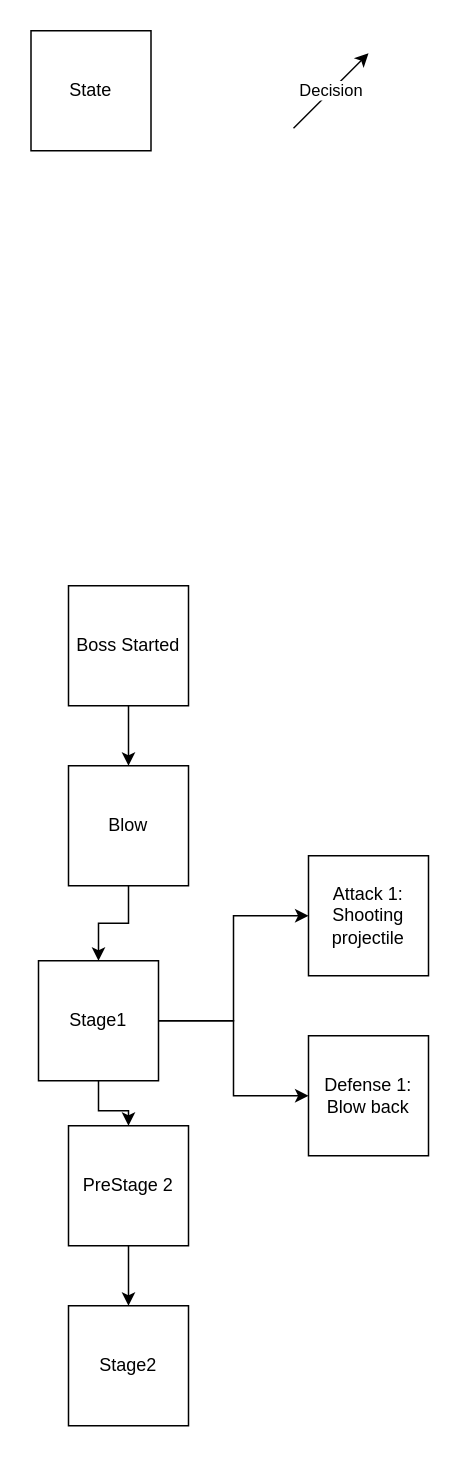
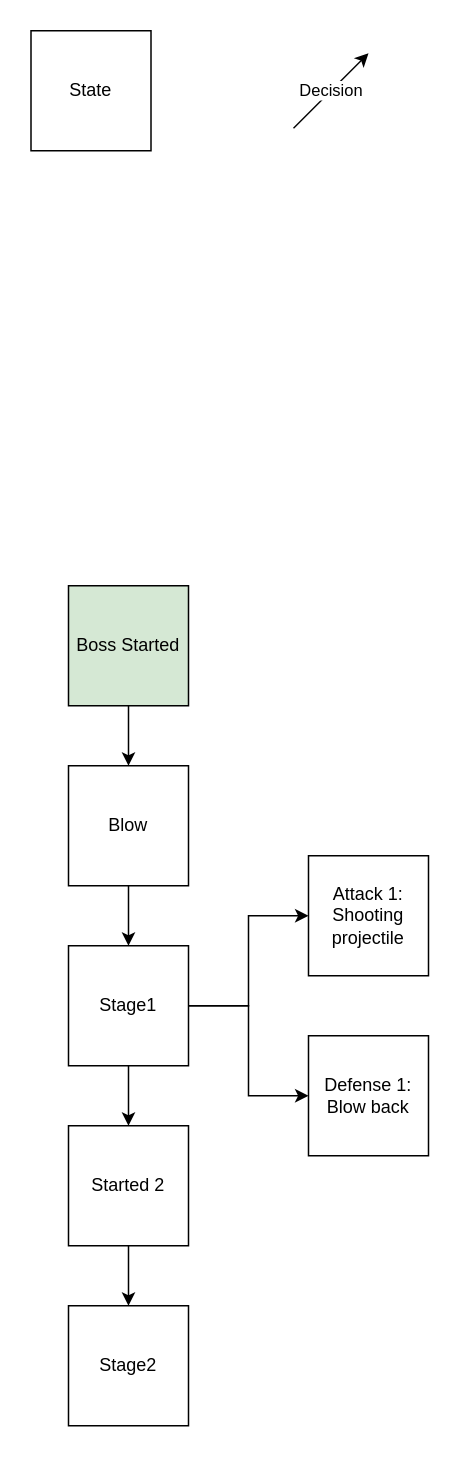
node "Boss Started": fillcolor #ffffff -> #d5e8d4
node "Stage1": moved (98, 1021) -> (128, 1006)
node "PreStage 2": label "PreStage 2" -> "Started 2"
